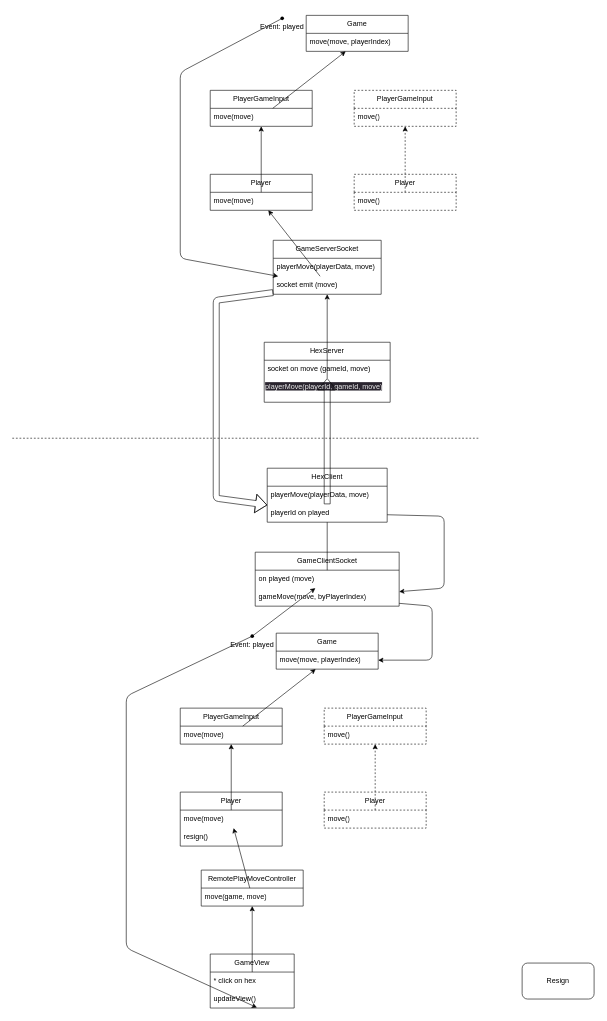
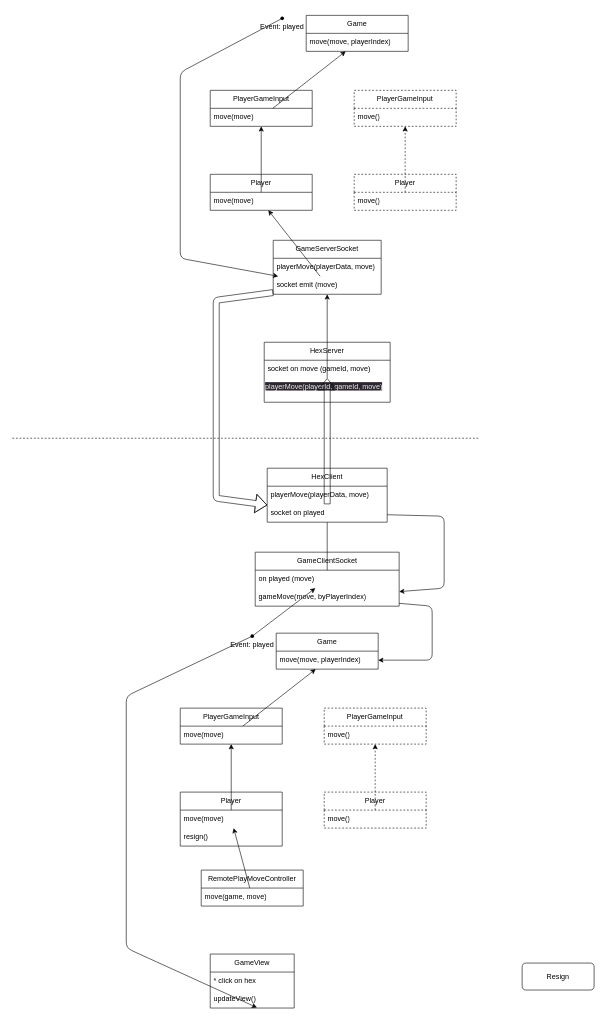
node "playerId on played": label "playerId on played" -> "socket on played"
edge "* click on hex" -> "move(game, move)": removed
node "Resign": size 72x36 -> 72x27
